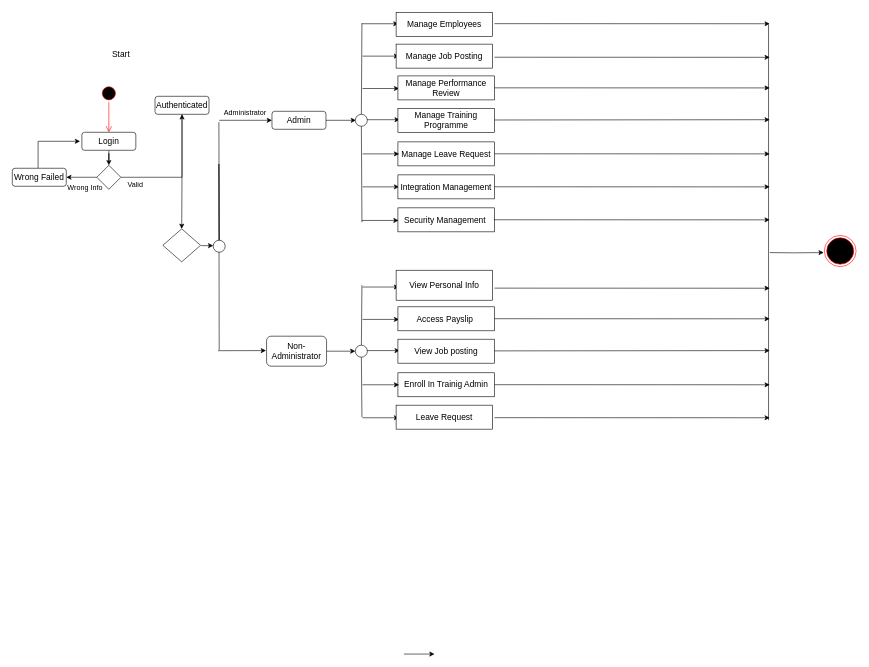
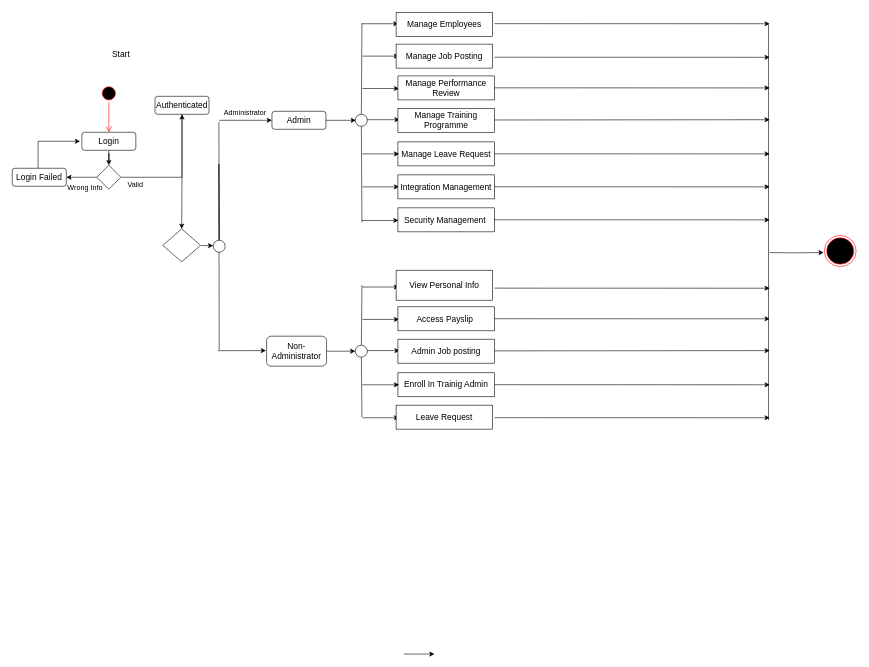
node "Wrong Failed": label "Wrong Failed" -> "Login Failed"
node "View Job posting": label "View Job posting" -> "Admin Job posting"
